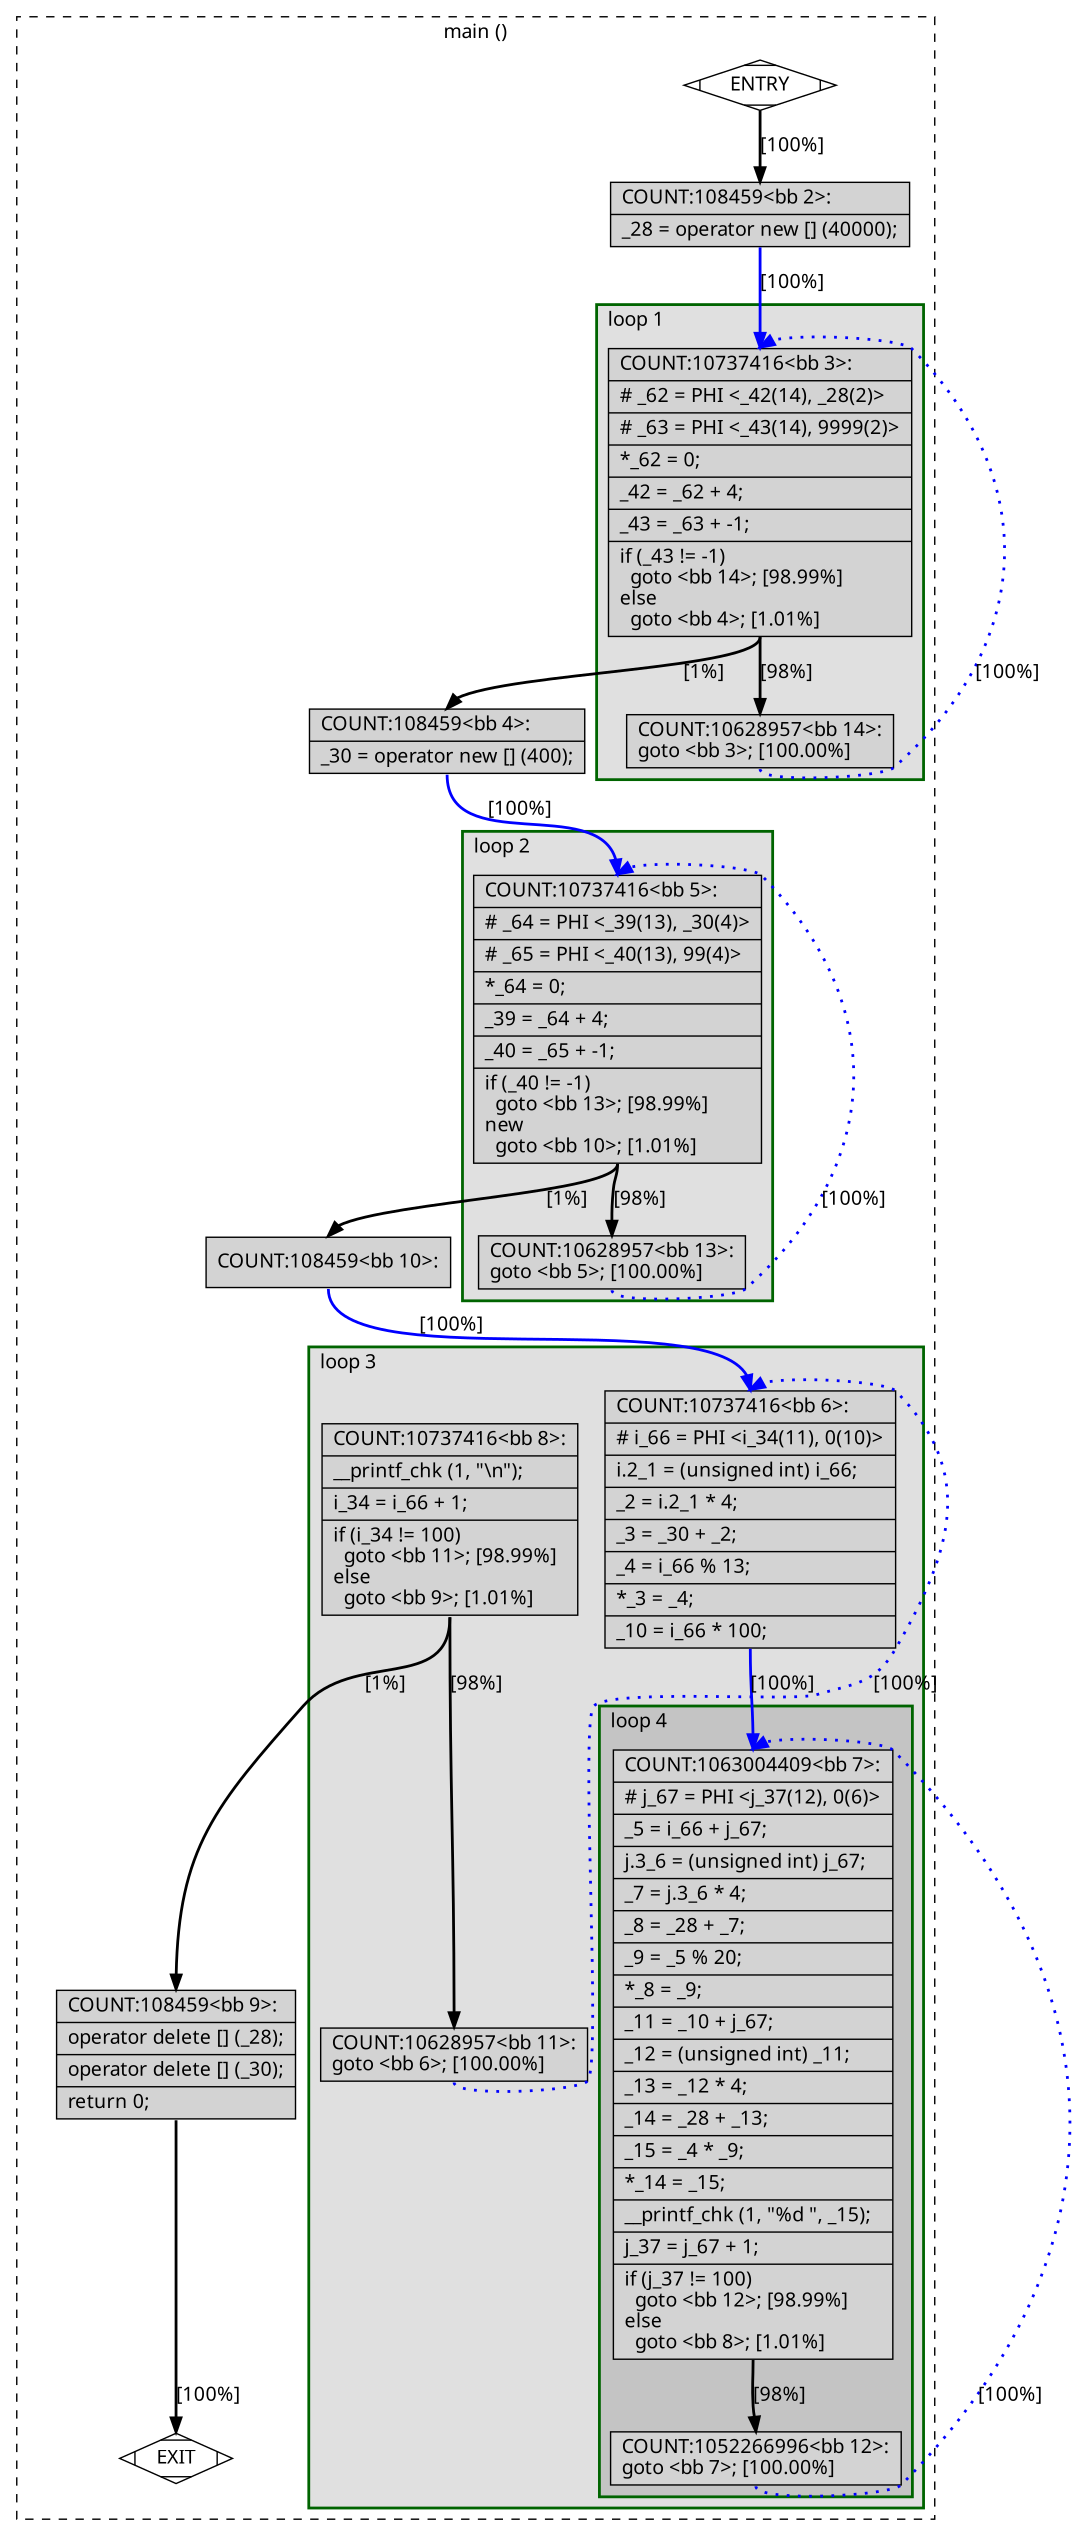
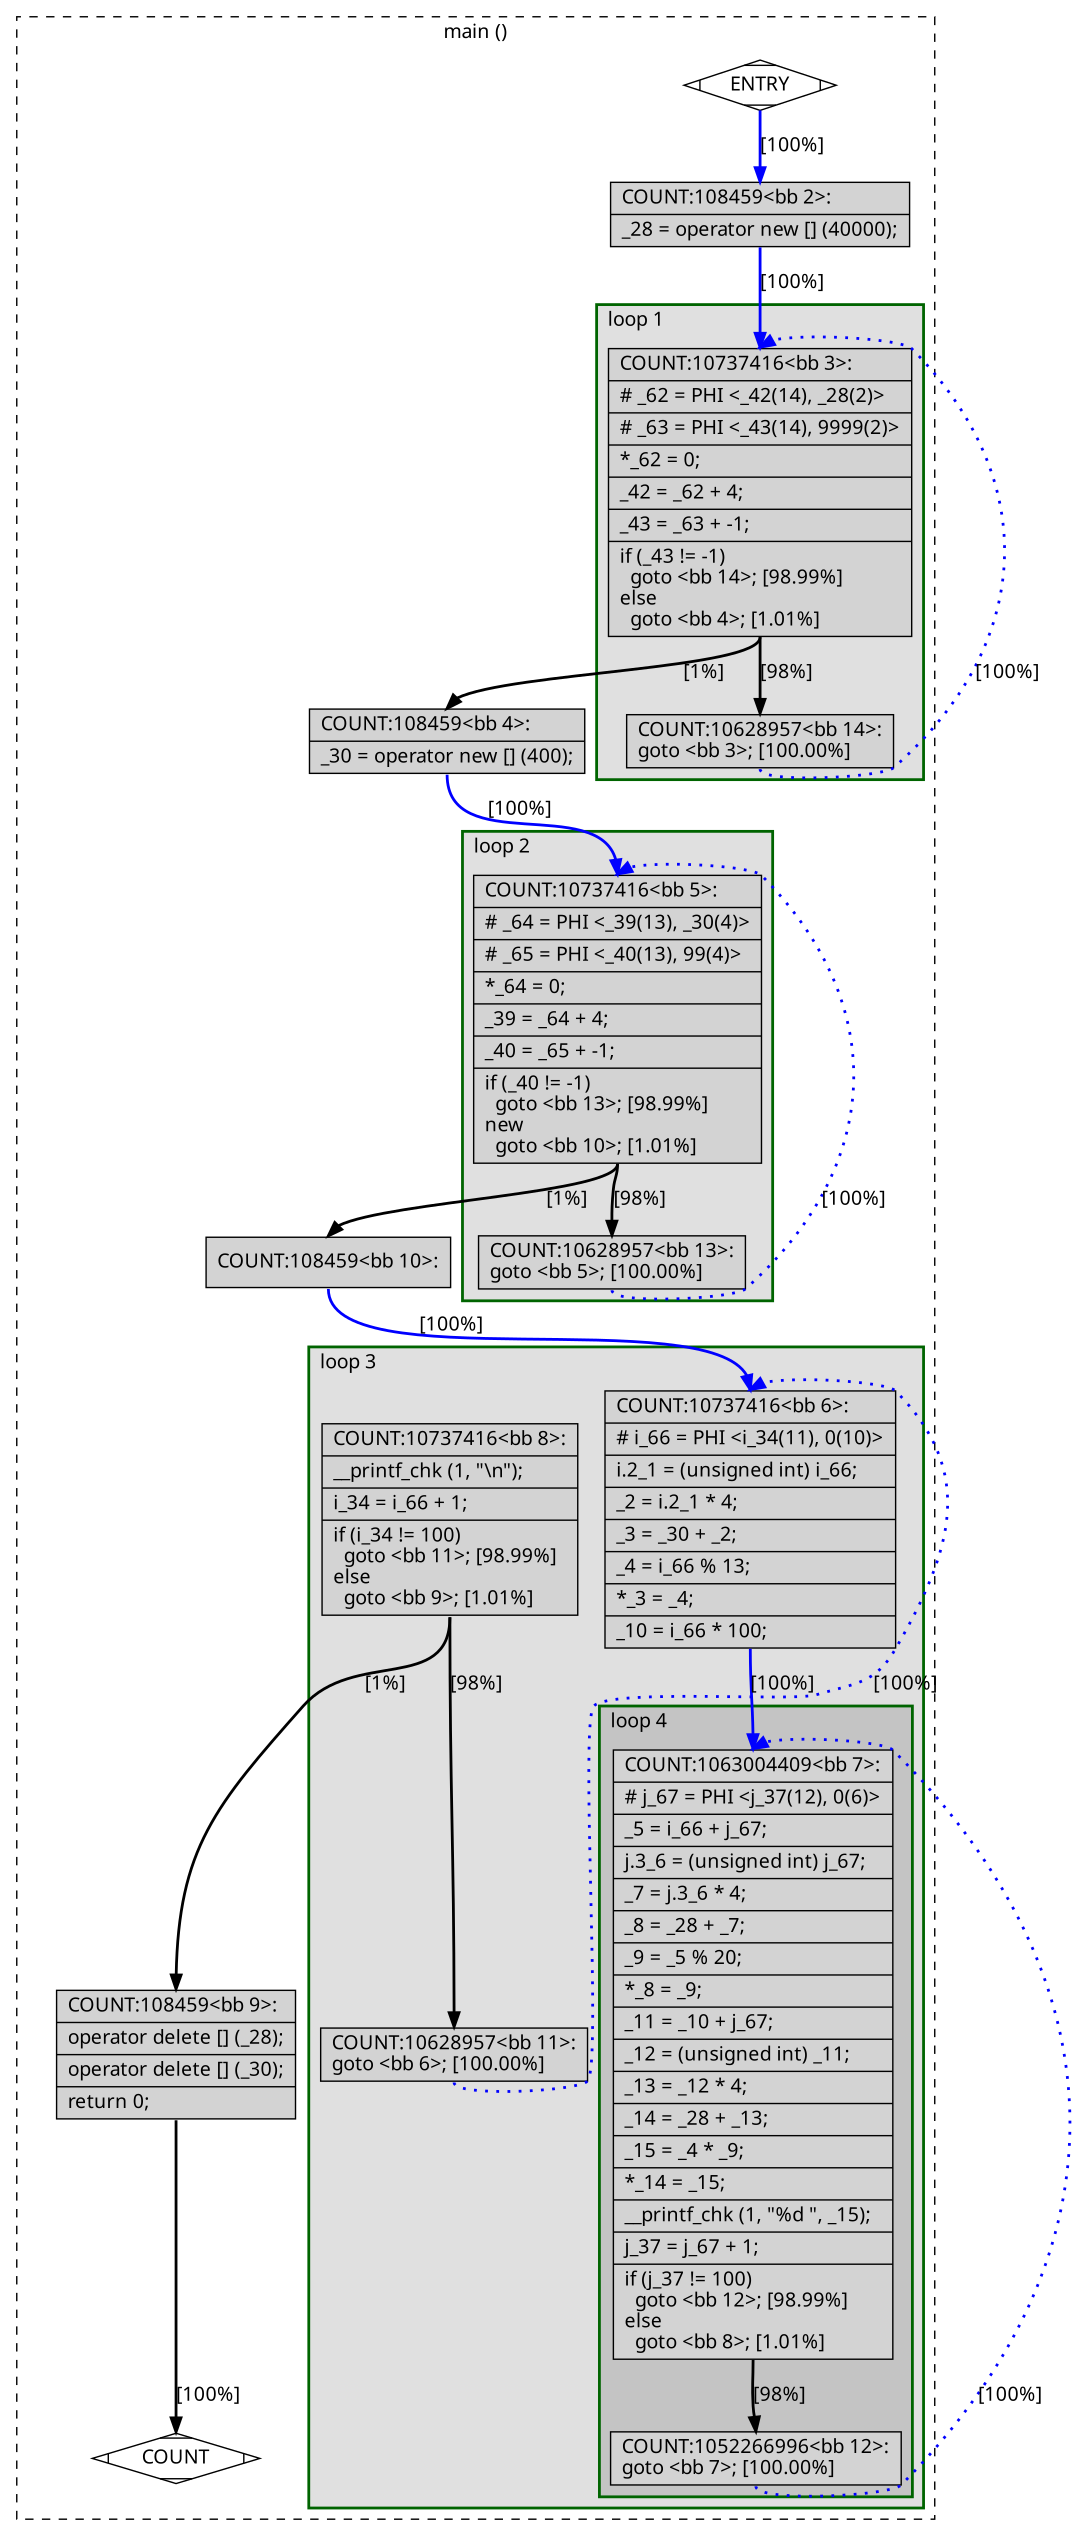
edge "ENTRY" -> "COUNT:108459<bb 2>:": color black -> blue
node "EXIT": label "EXIT" -> "COUNT"
